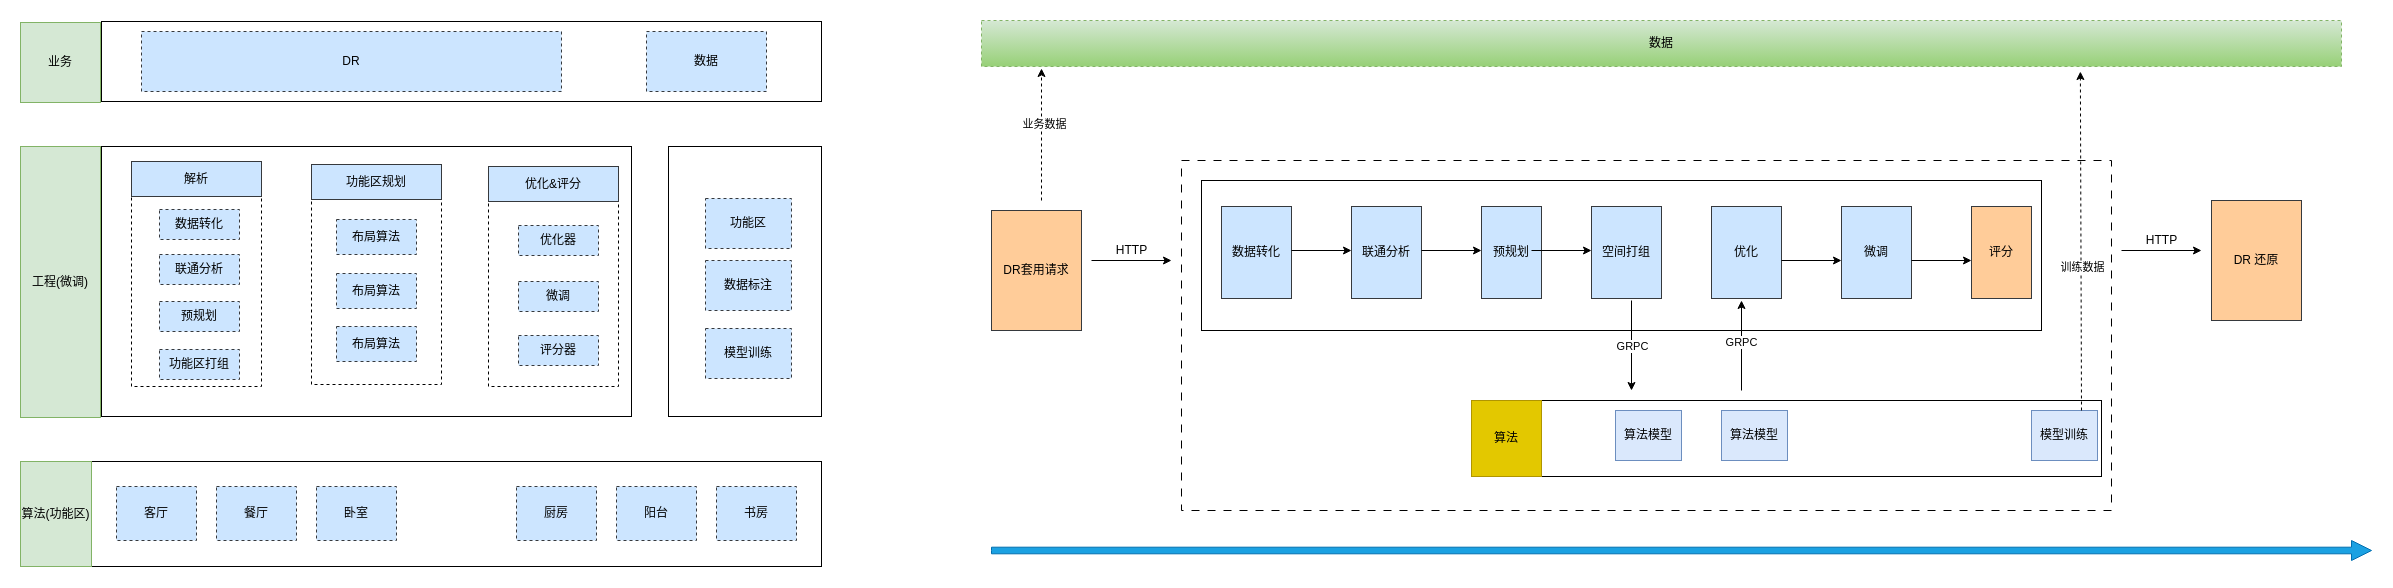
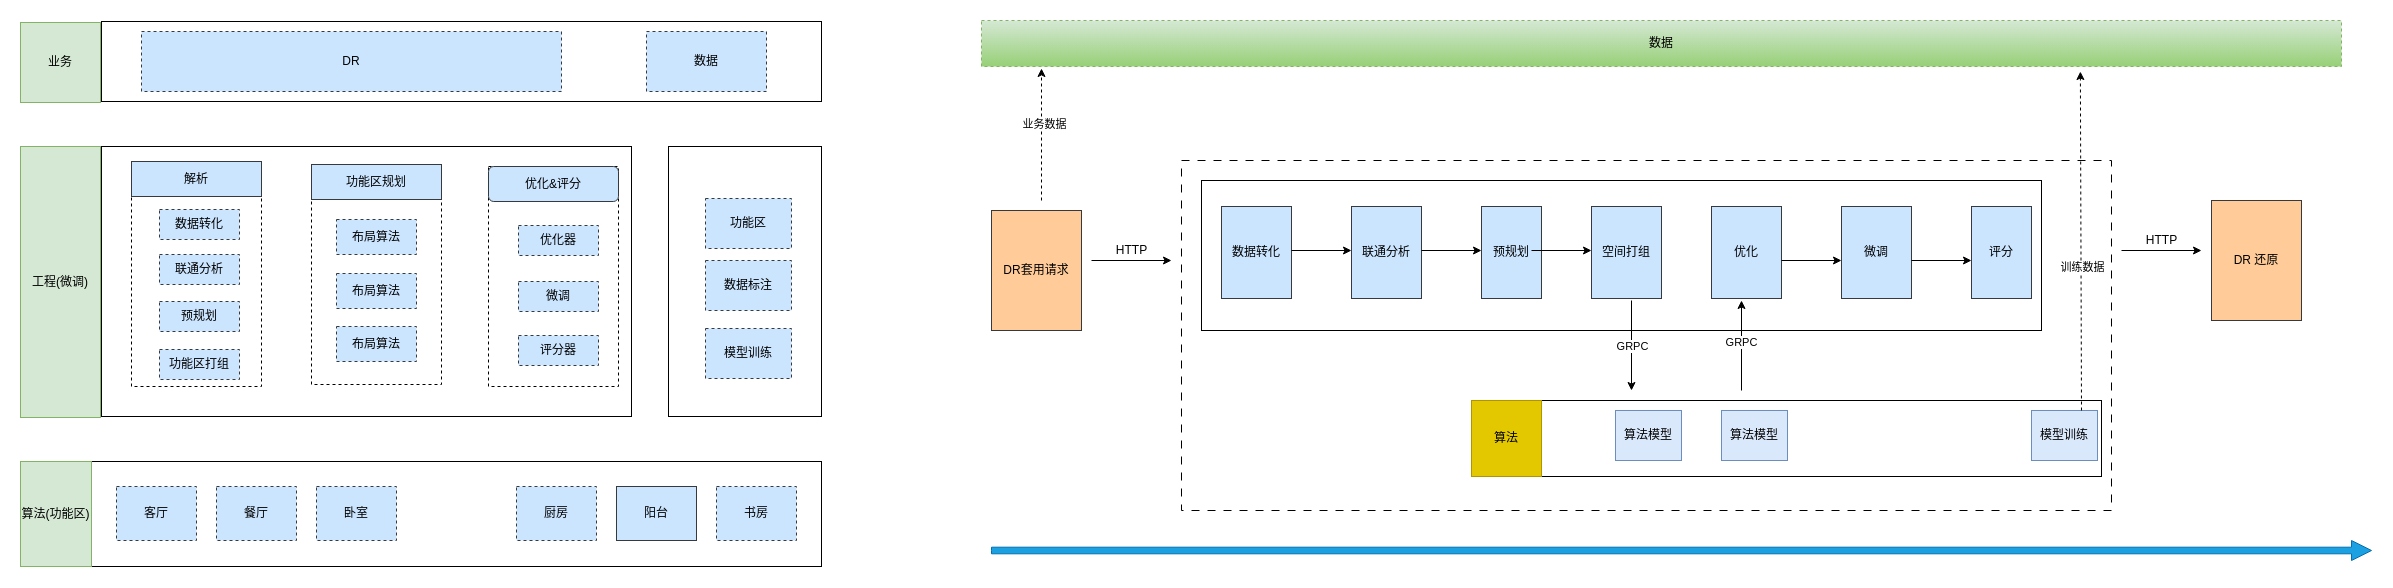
node "优化&评分": shape rectangle -> rounded rectangle
node "评分": fillcolor #ffcc99 -> #cce5ff
node "阳台": style dashed -> solid
